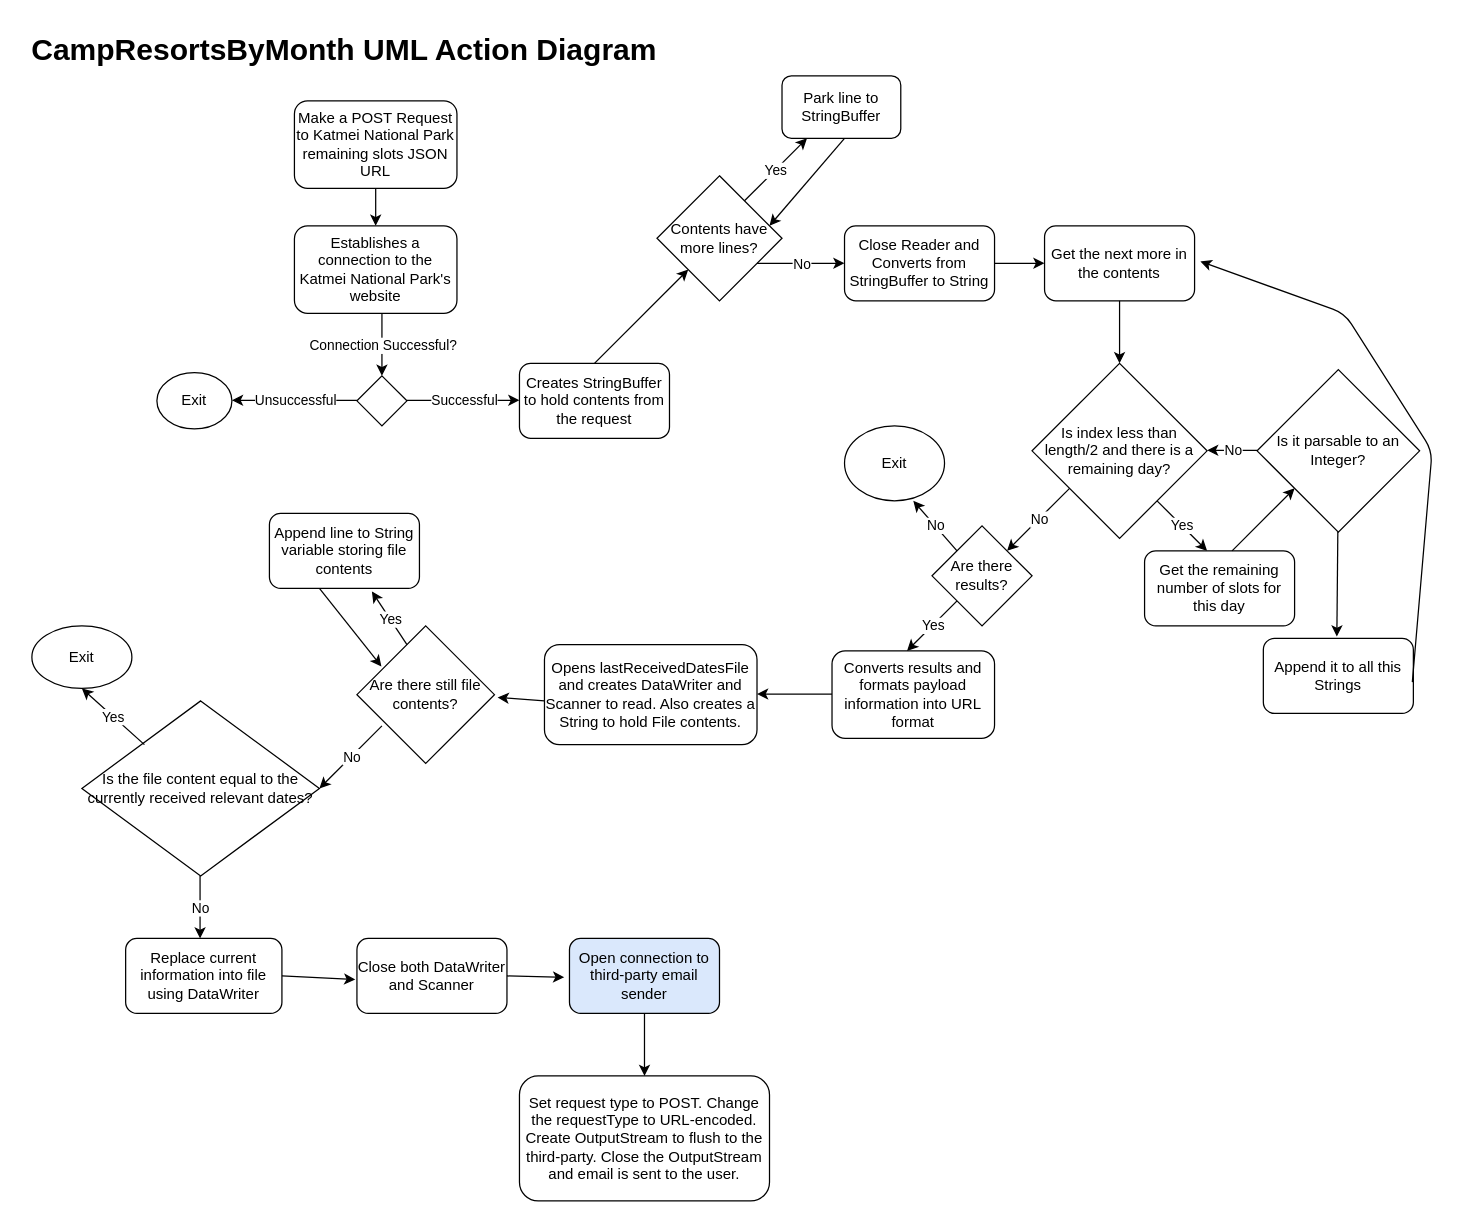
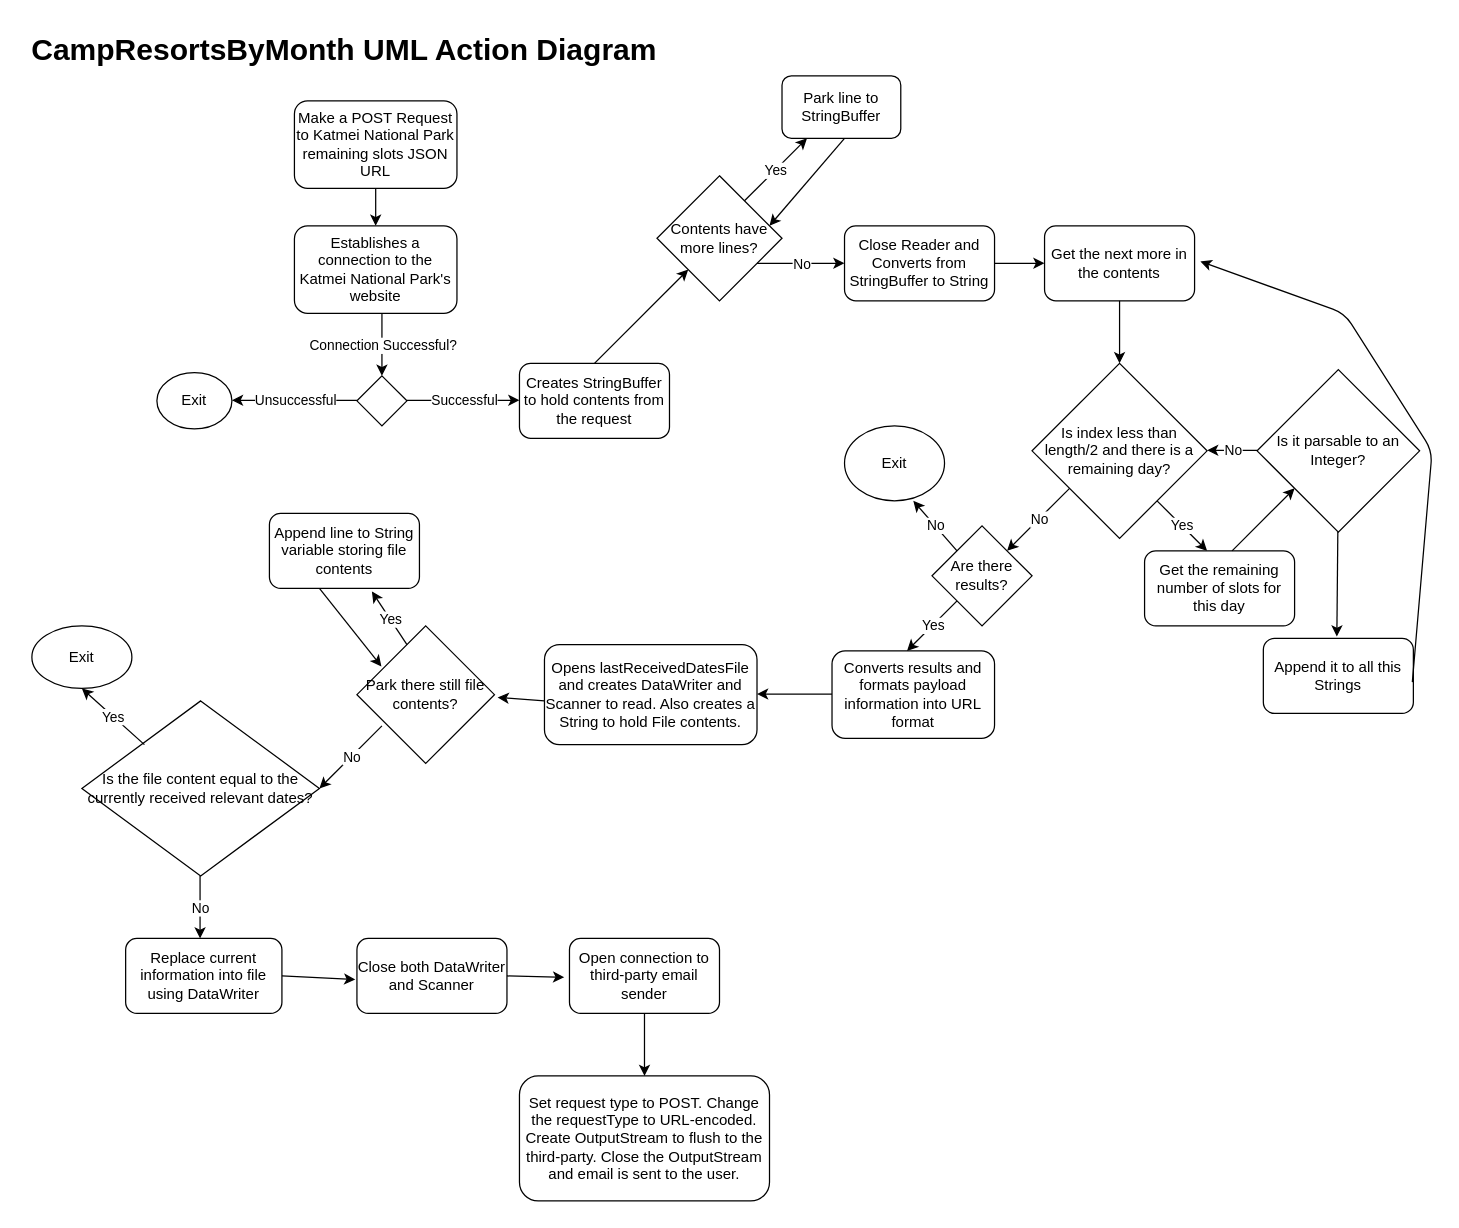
node "Are there still file contents?": label "Are there still file contents?" -> "Park there still file contents?"
node "Open connection to third-party email sender": fillcolor #dae8fc -> #ffffff
